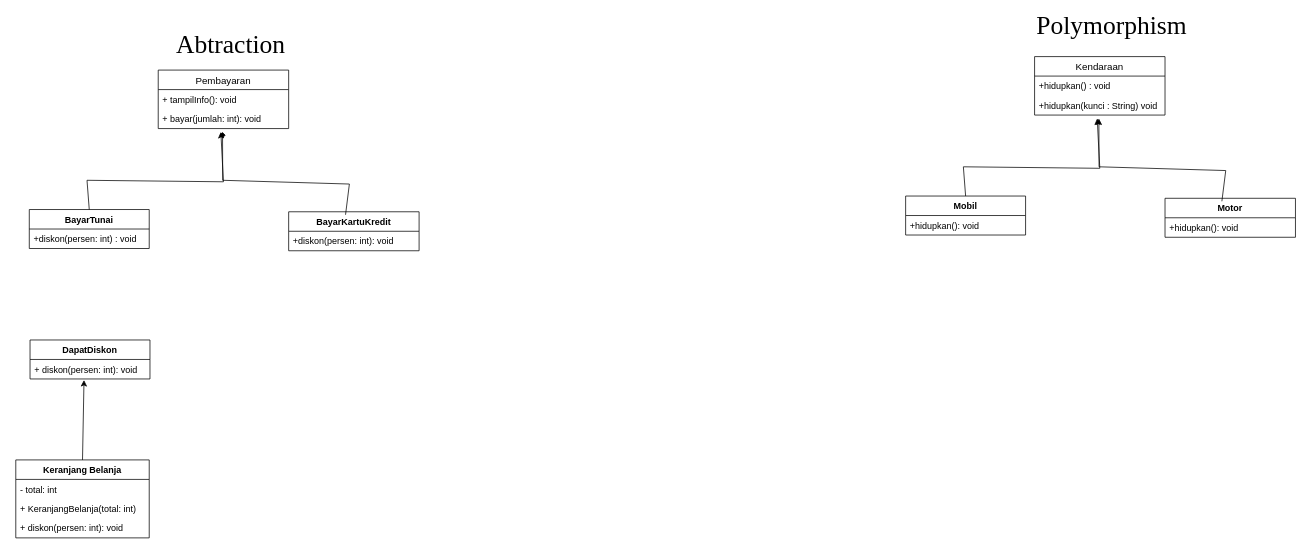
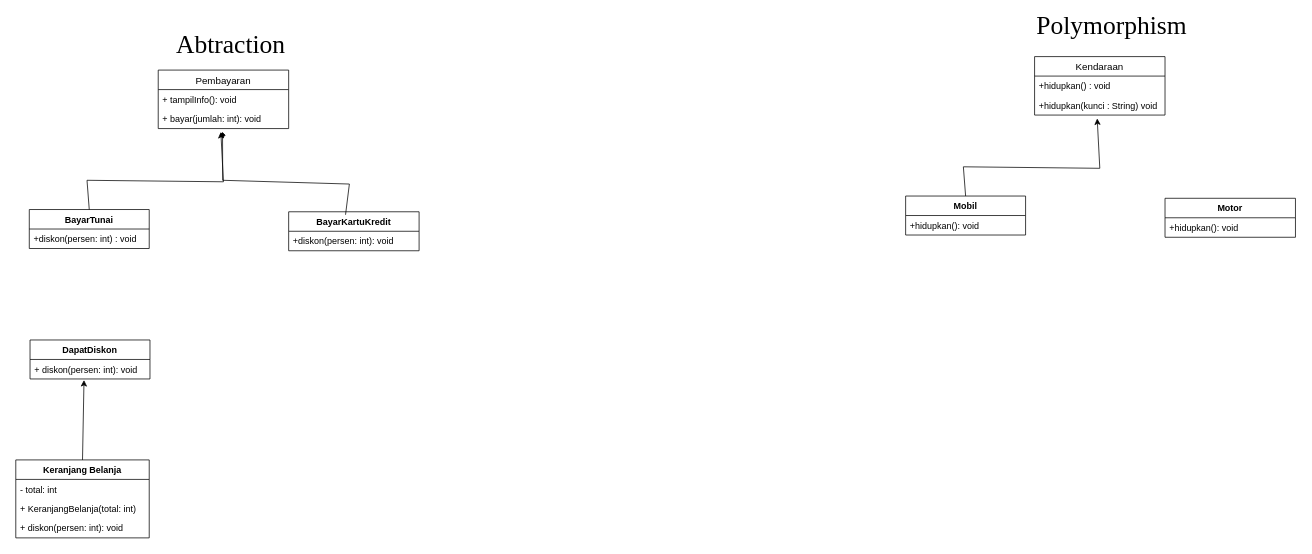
edge "Motor" -> "+hidupkan(kunci : String) void": removed
